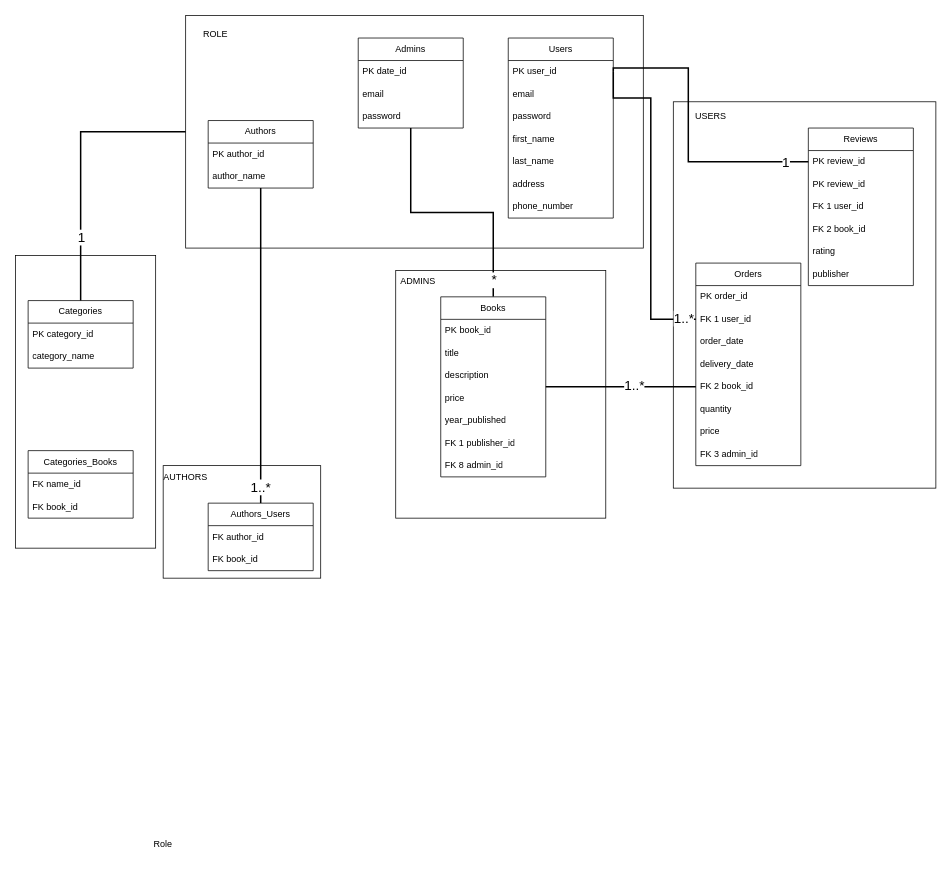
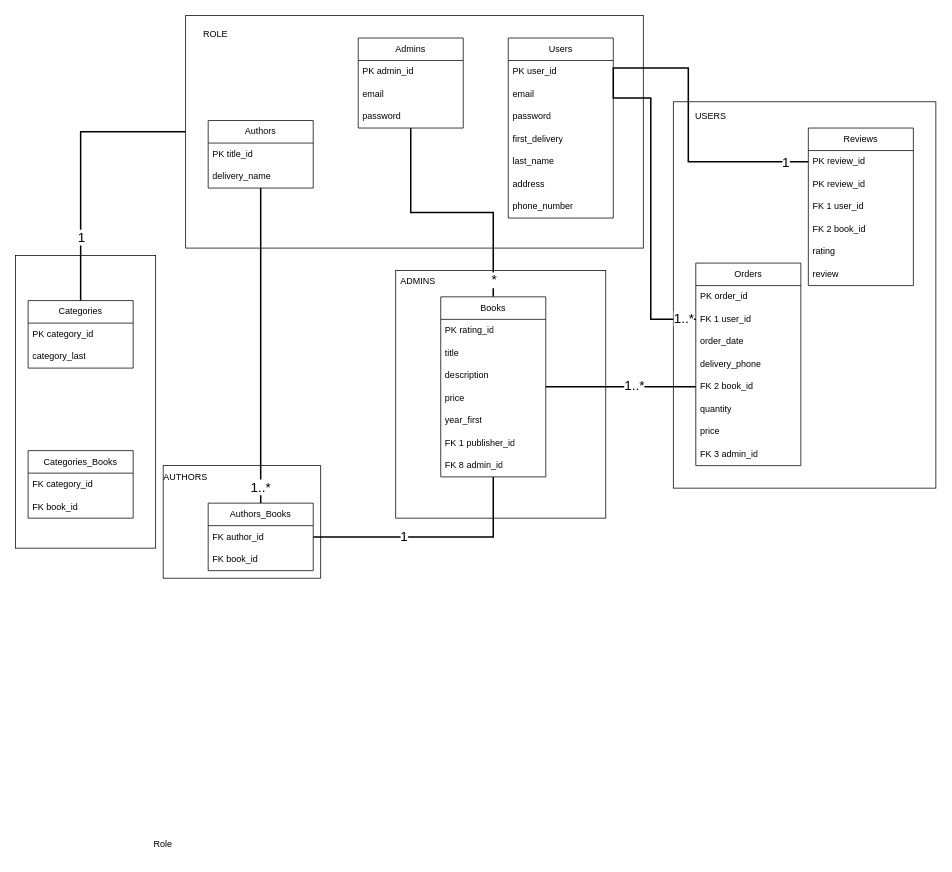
node "PK date_id": label "PK date_id" -> "PK admin_id"
node "first_name": label "first_name" -> "first_delivery"
node "PK author_id": label "PK author_id" -> "PK title_id"
node "author_name": label "author_name" -> "delivery_name"
node "publisher": label "publisher" -> "review"
node "PK book_id": label "PK book_id" -> "PK rating_id"
node "category_name": label "category_name" -> "category_last"
node "delivery_date": label "delivery_date" -> "delivery_phone"
node "year_published": label "year_published" -> "year_first"
node "FK name_id": label "FK name_id" -> "FK category_id"
node "Authors_Users": label "Authors_Users" -> "Authors_Books"
edge "Books" -- "FK author_id": added, label "1"
